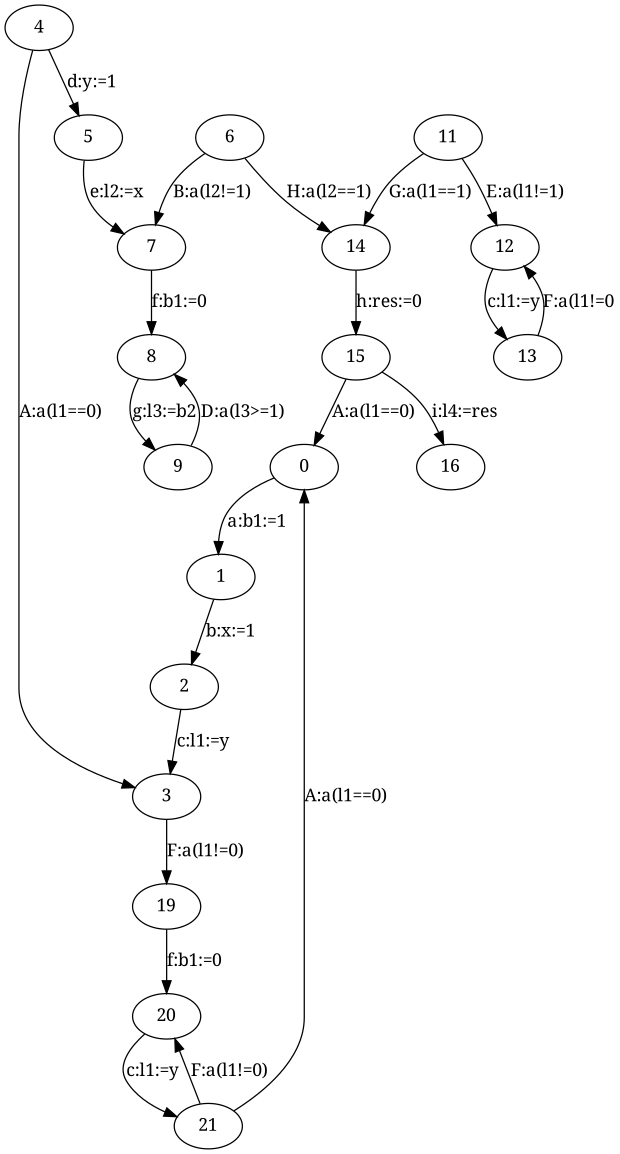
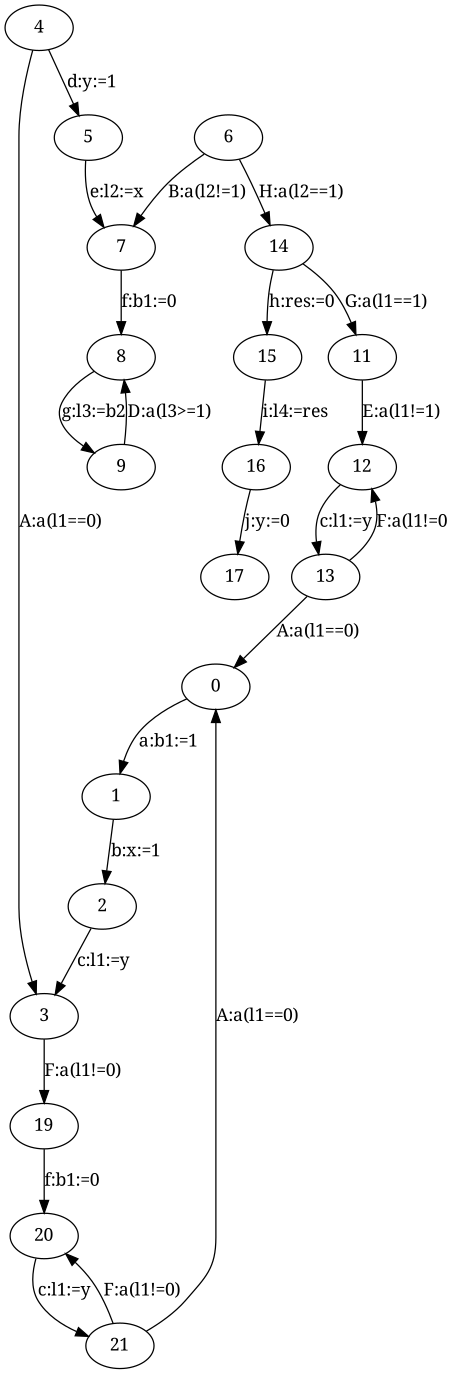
edge "11" -> "14": reversed
edge "15" -> "0": now "13" -> "0"
node "17": added
